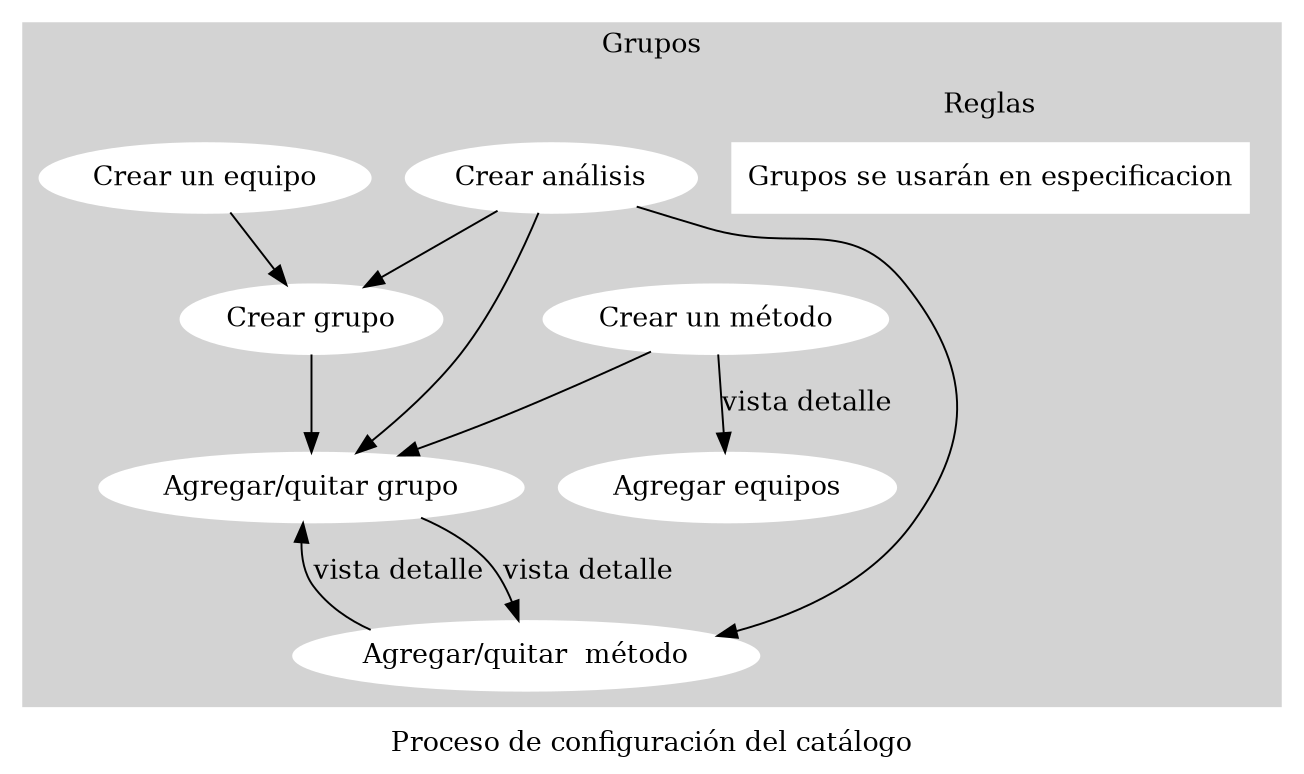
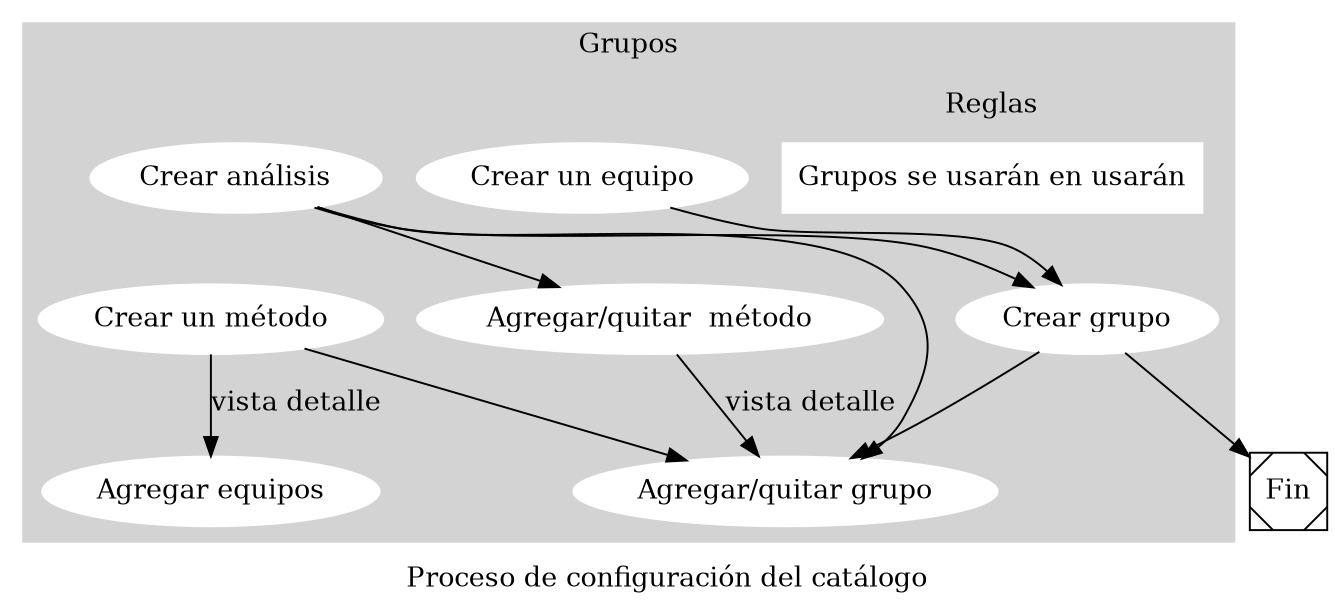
node "Grupos se usarán en especificacion": label "Grupos se usarán en especificacion" -> "Grupos se usarán en usarán"
node "Fin": added
edge "Agregar/quitar grupo" -> "Agregar/quitar  método": removed, label "vista detalle"
